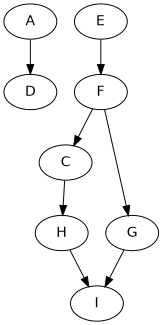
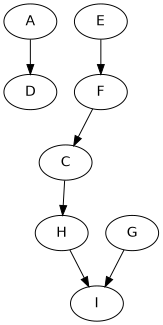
edge "F" -> "G": removed
